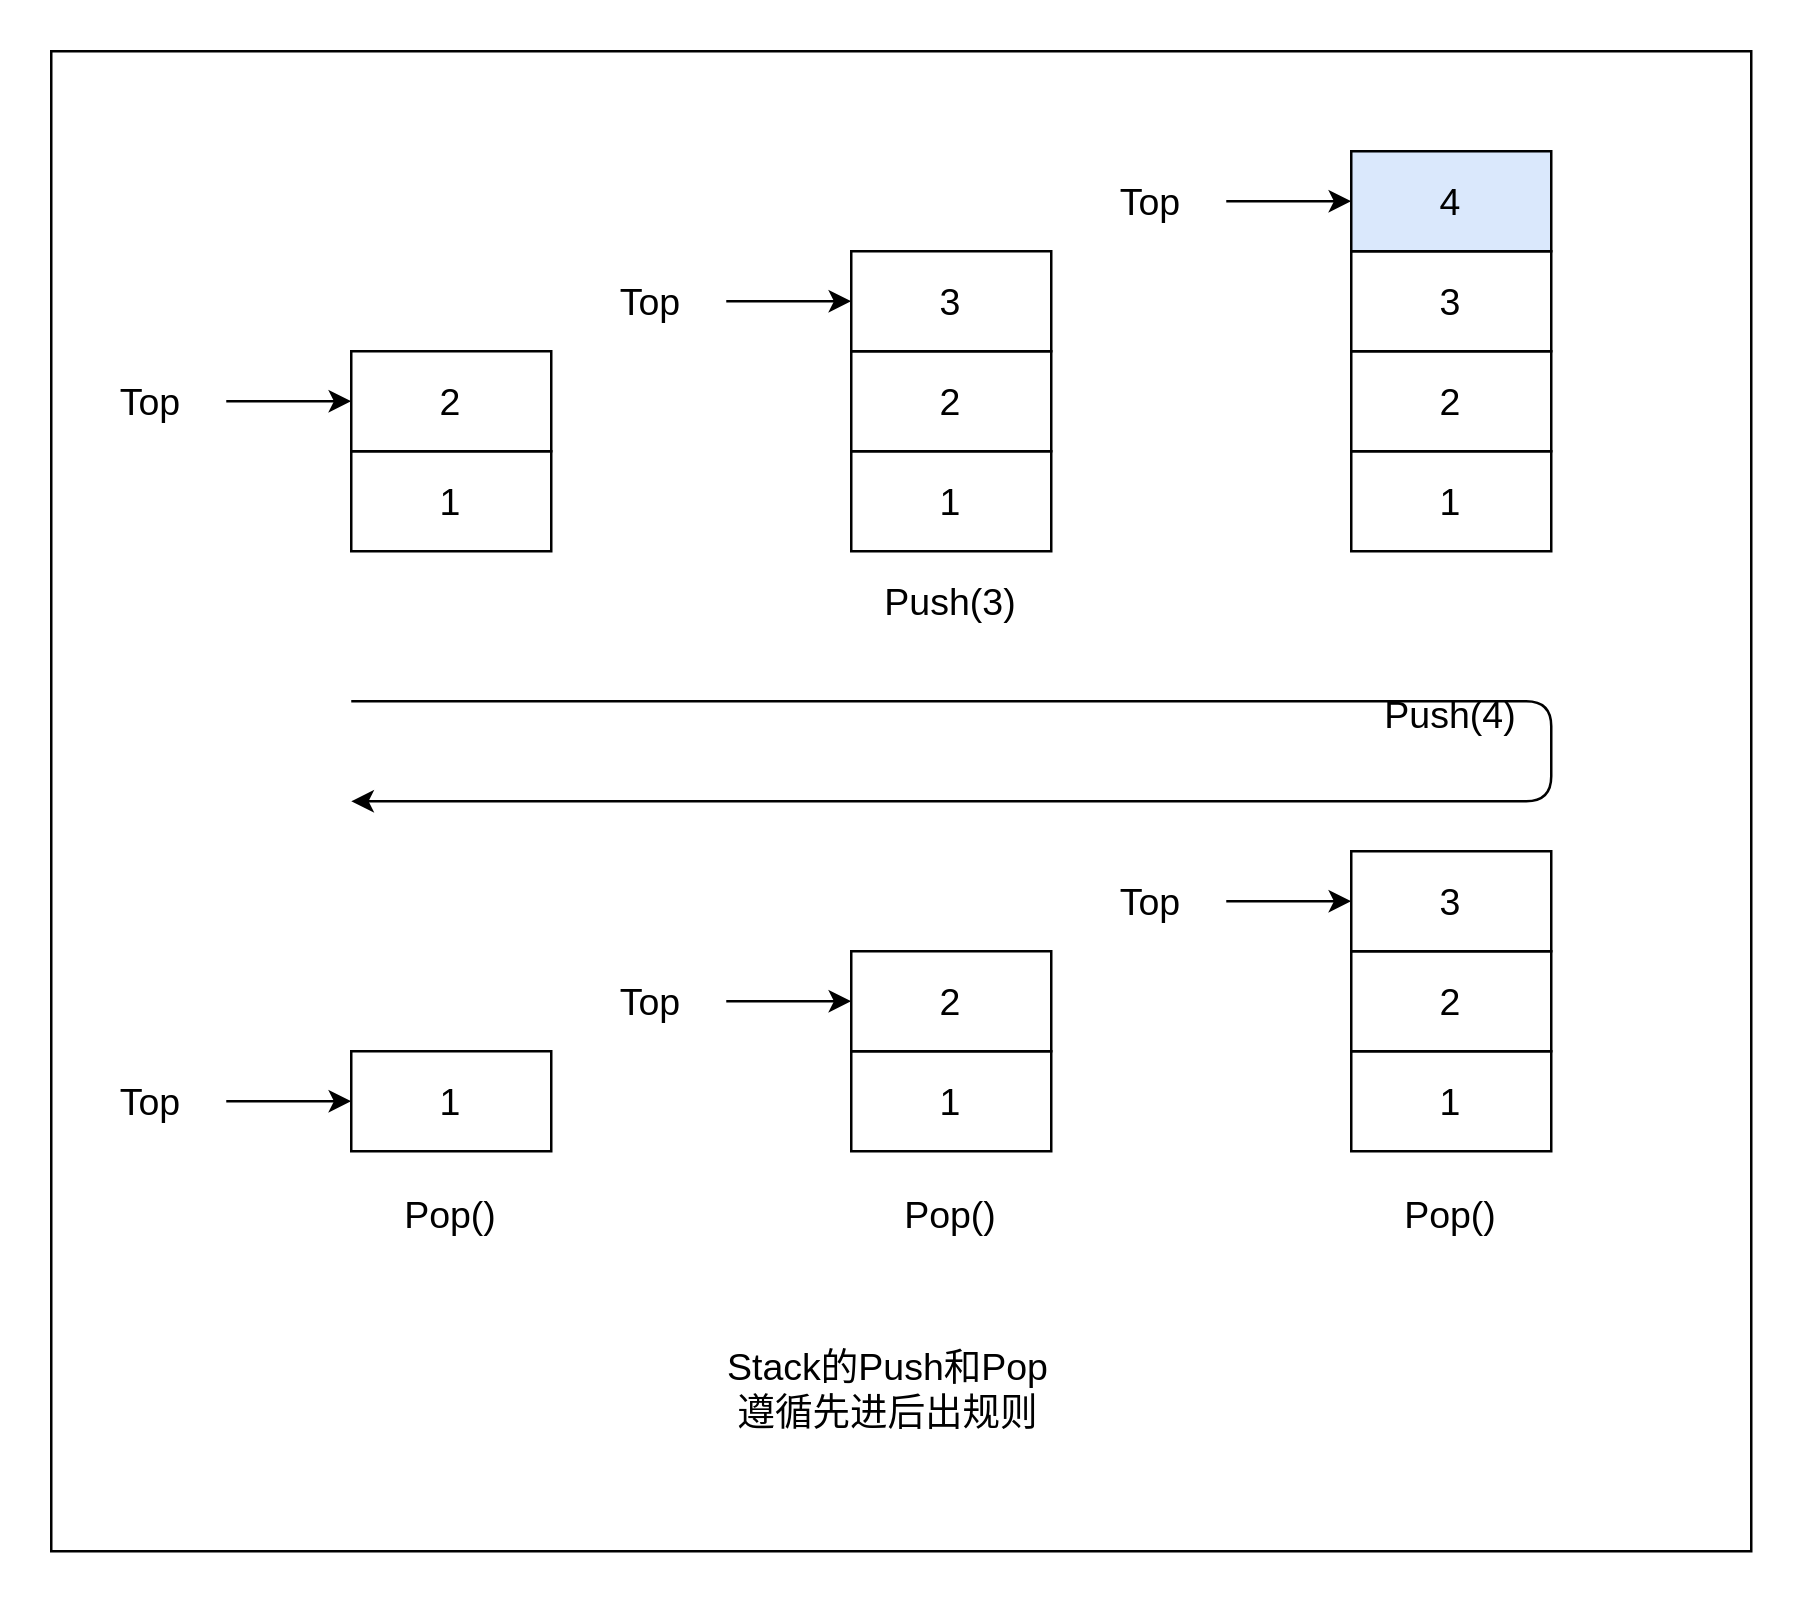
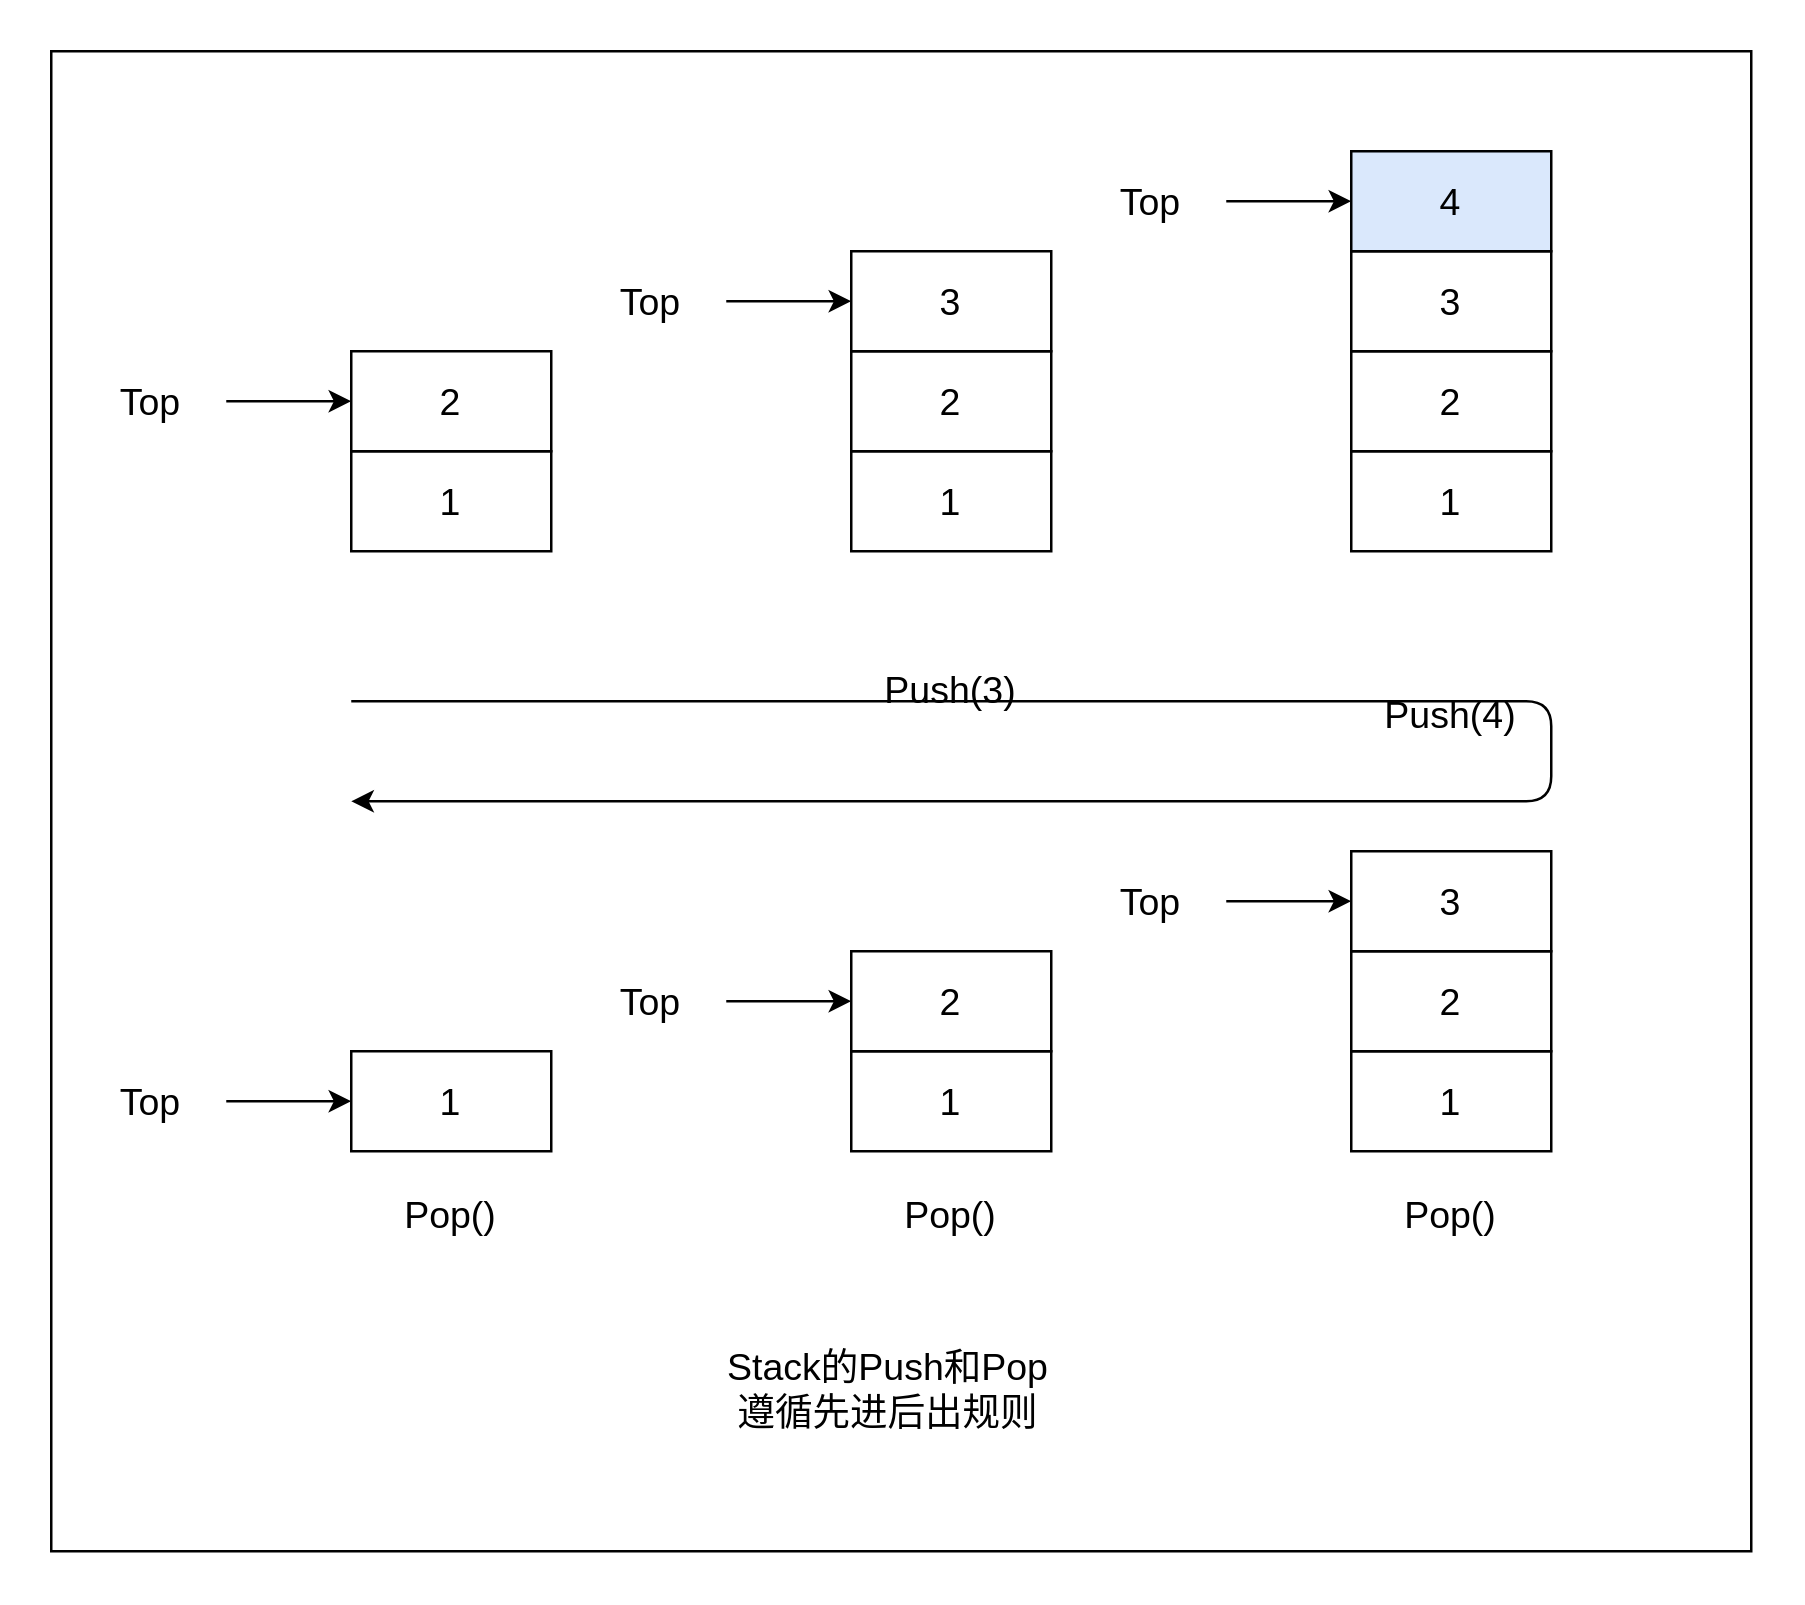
node "Push(3)": moved (951, 601) -> (951, 689)
